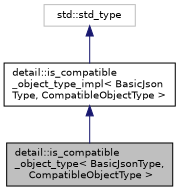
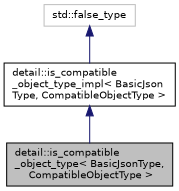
node "std::std_type": label "std::std_type" -> "std::false_type"
